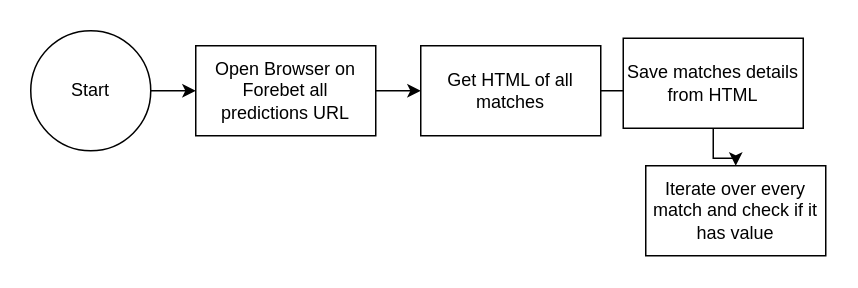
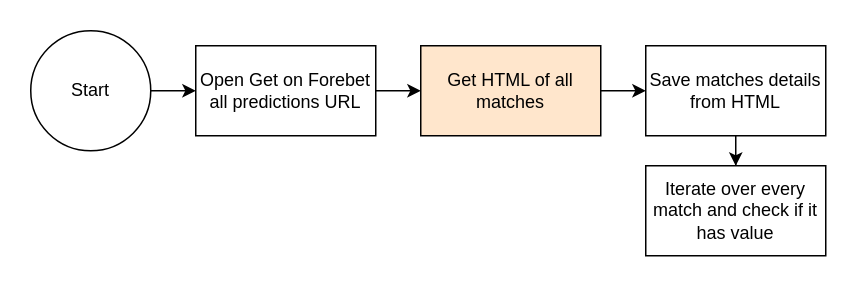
node "Save matches details from HTML": moved (713, 83) -> (736, 91)
node "Open Browser on Forebet all predictions URL": label "Open Browser on Forebet all predictions URL" -> "Open Get on Forebet all predictions URL"
node "Get HTML of all matches": fillcolor #ffffff -> #ffe6cc
